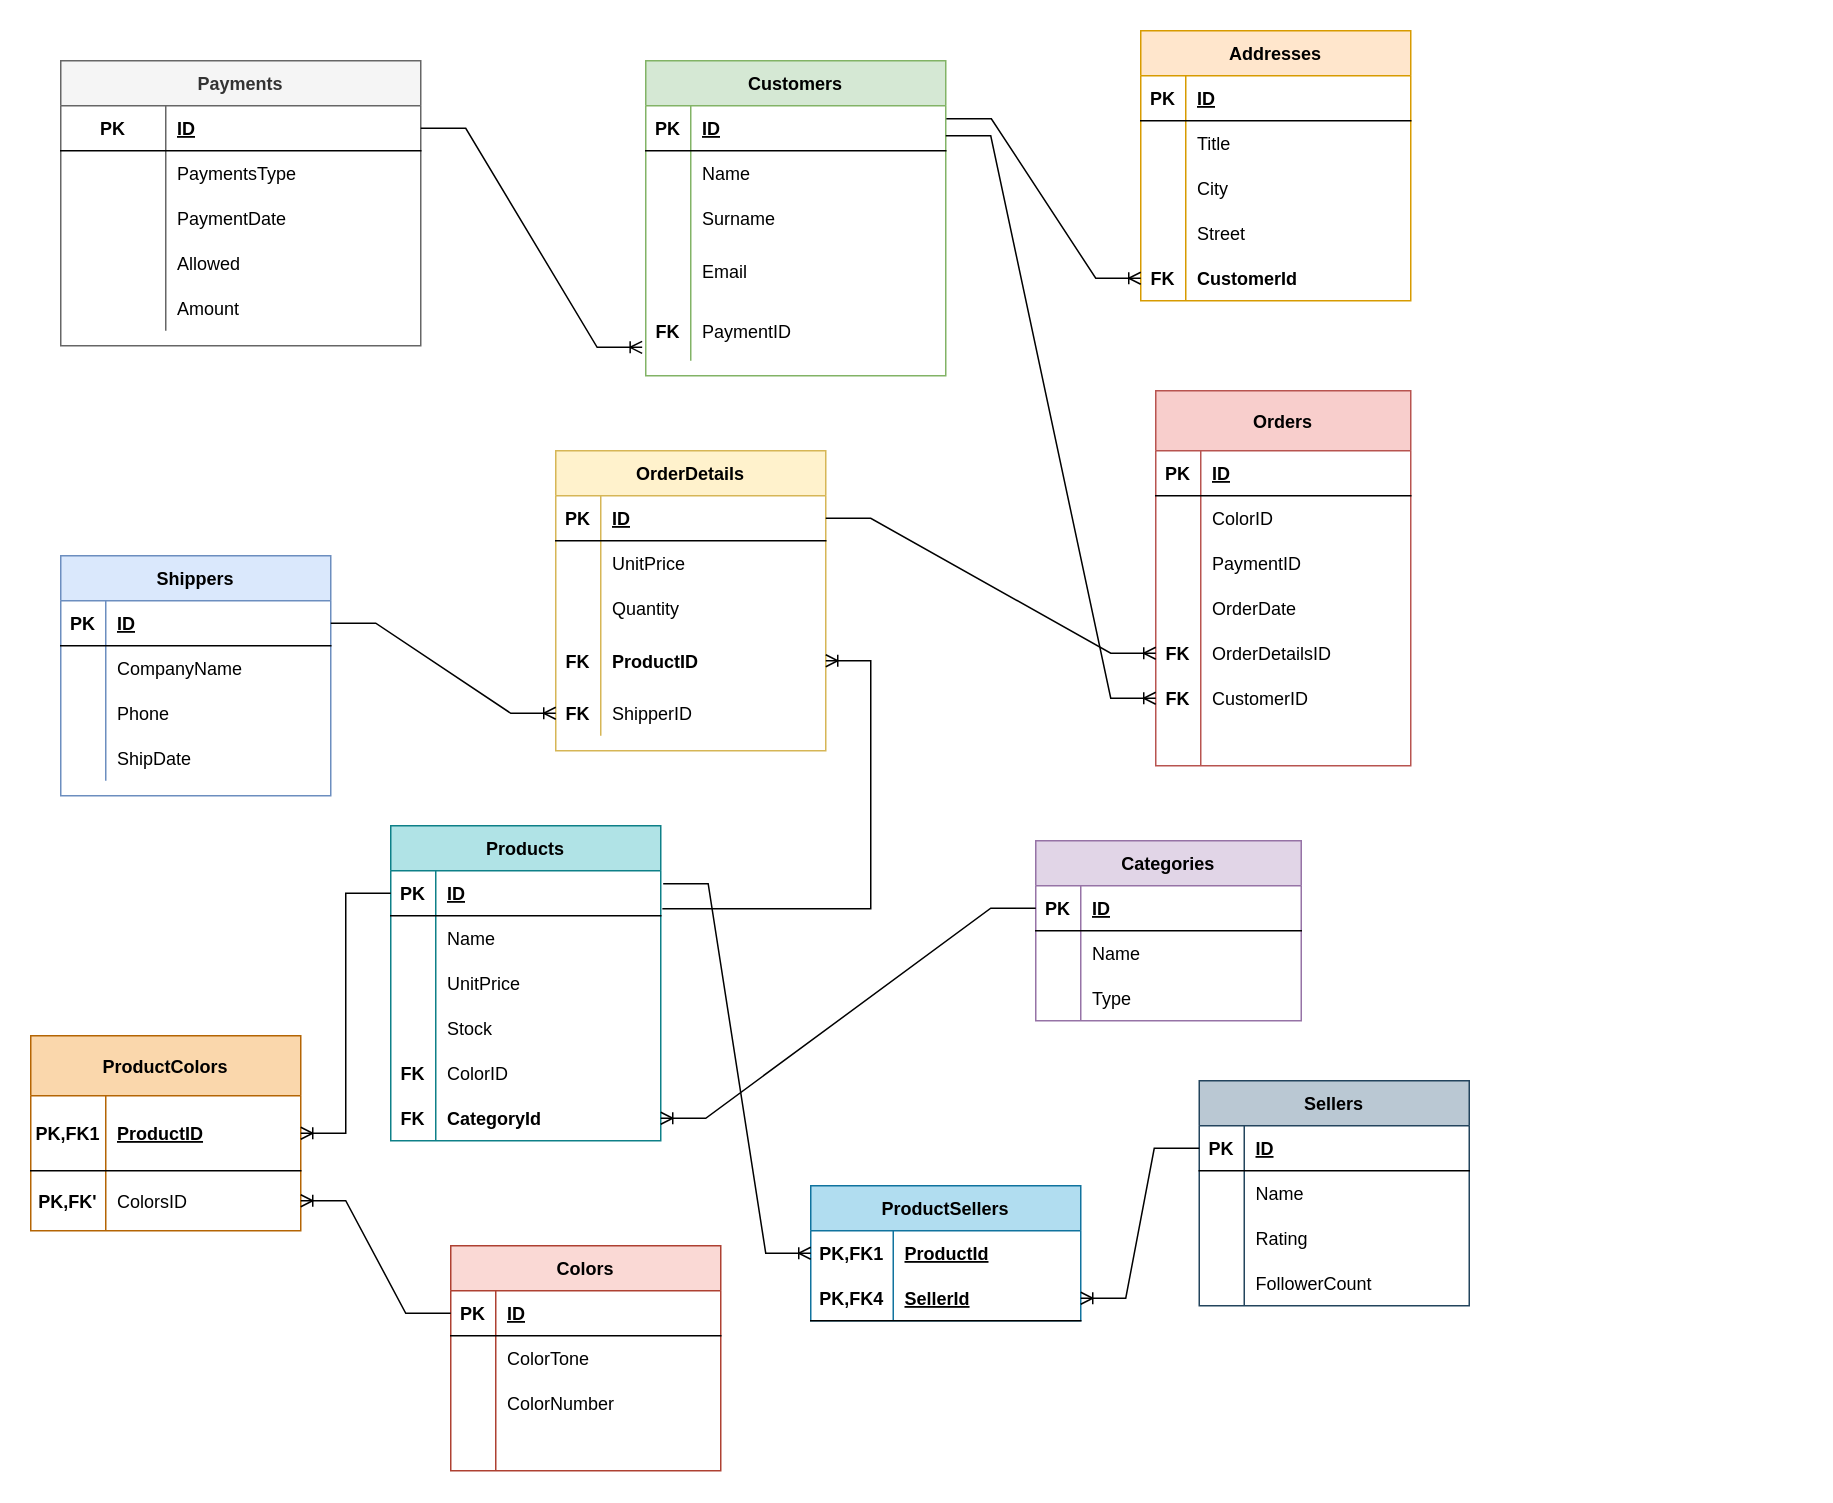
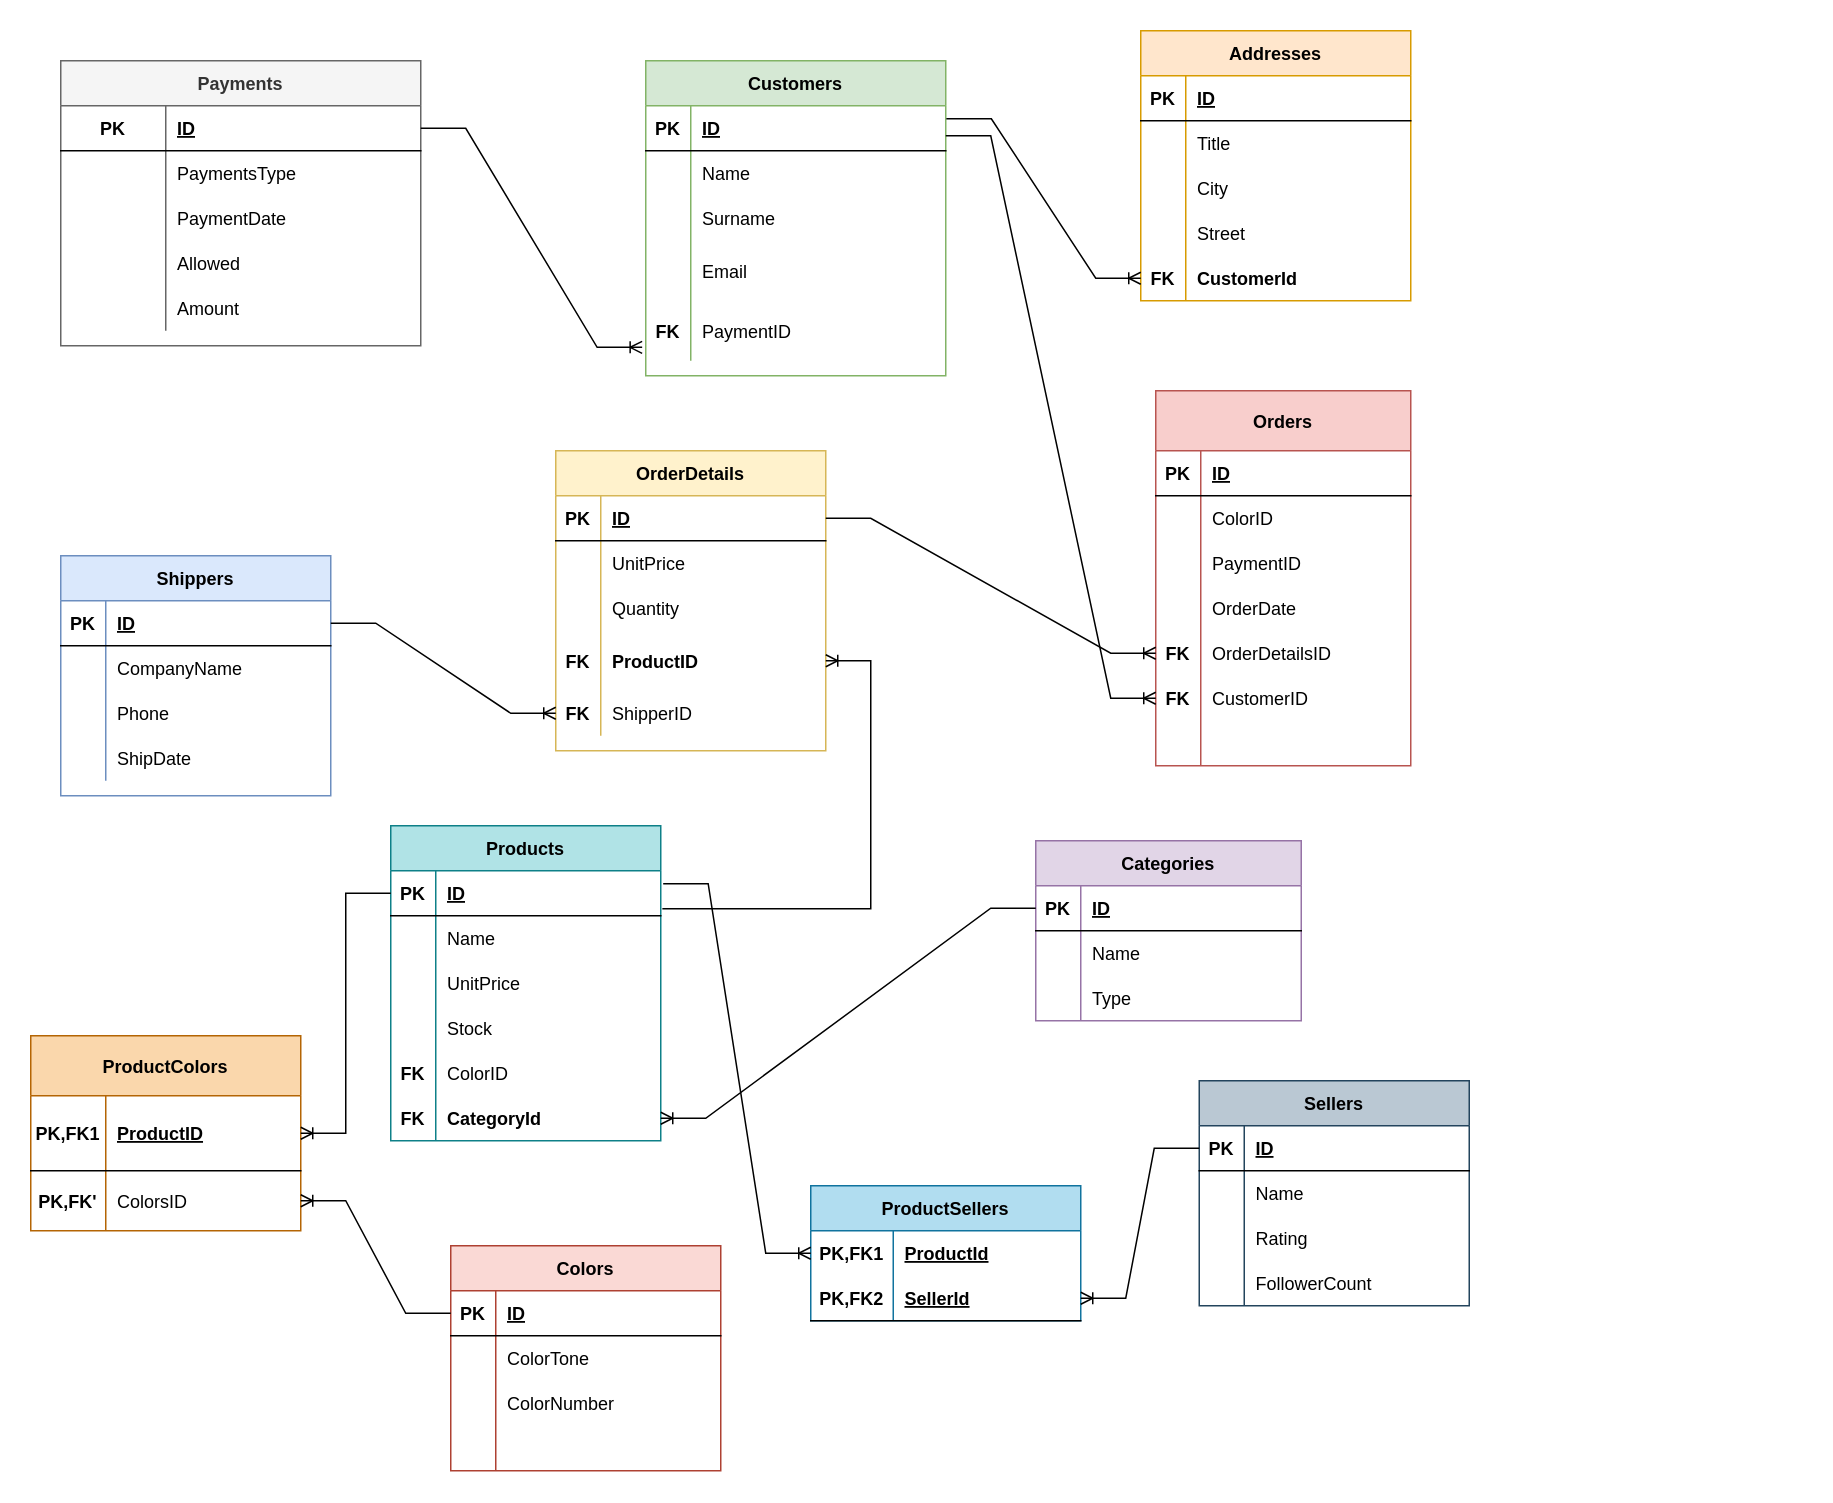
node "PK,FK4": label "PK,FK4" -> "PK,FK2"
